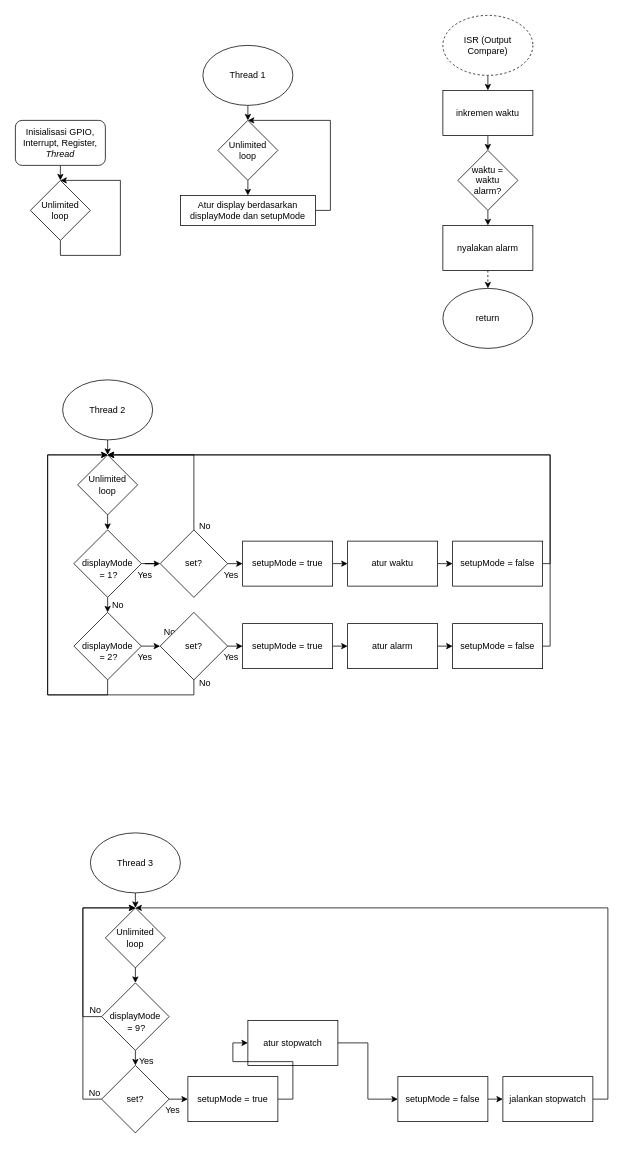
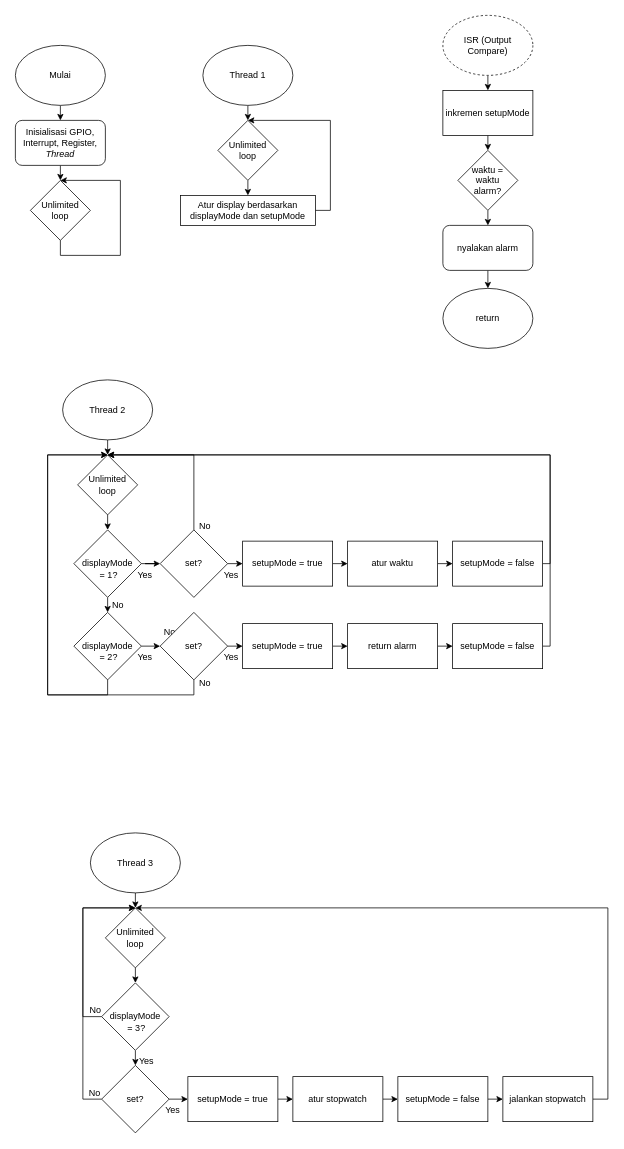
node "Mulai": added
edge "Mulai" -> "Inisialisasi GPIO, Interrupt, Register, Thread": added
node "inkremen waktu": label "inkremen waktu" -> "inkremen setupMode"
node "nyalakan alarm": shape rectangle -> rounded rectangle
edge "nyalakan alarm" -> "return": style dashed -> solid
node "atur alarm": label "atur alarm" -> "return alarm"
node "displayMode = 9?": label "displayMode = 9?" -> "displayMode = 3?"
node "atur stopwatch": moved (293, 1043) -> (338, 1099)
